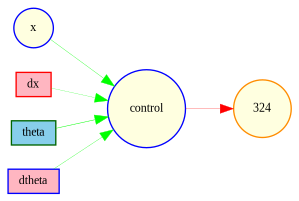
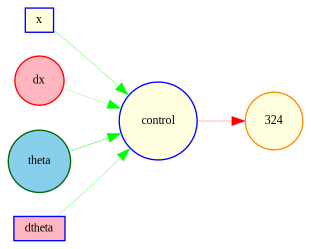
node "x": shape circle -> box
node "dx": shape box -> circle
node "theta": shape box -> circle
